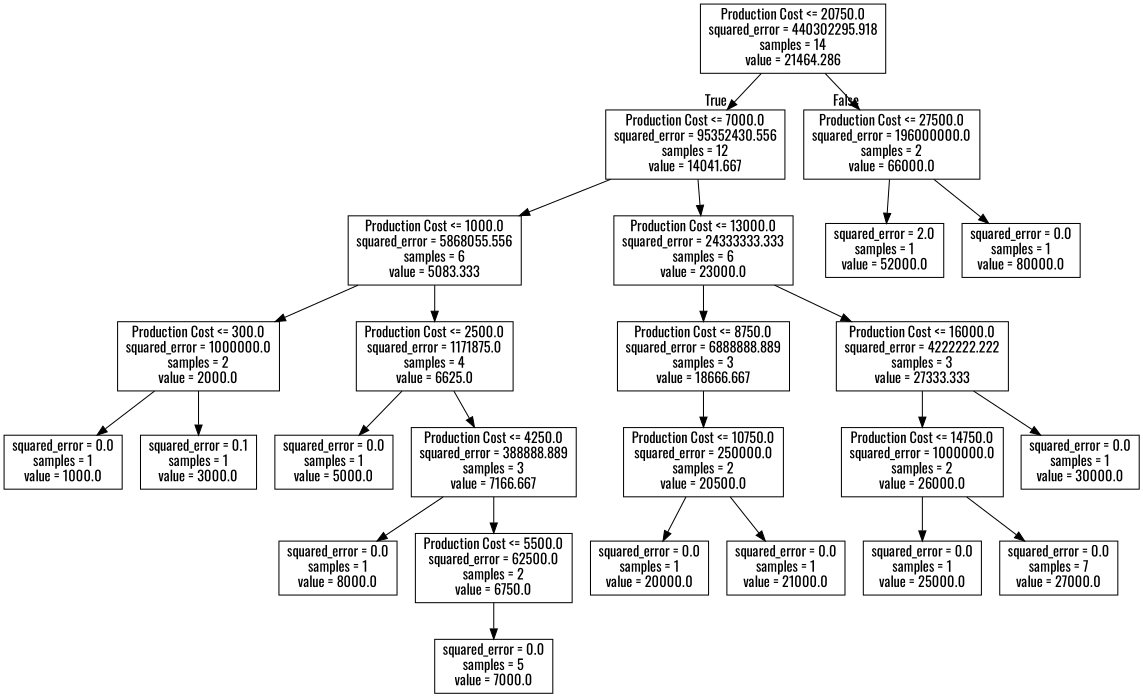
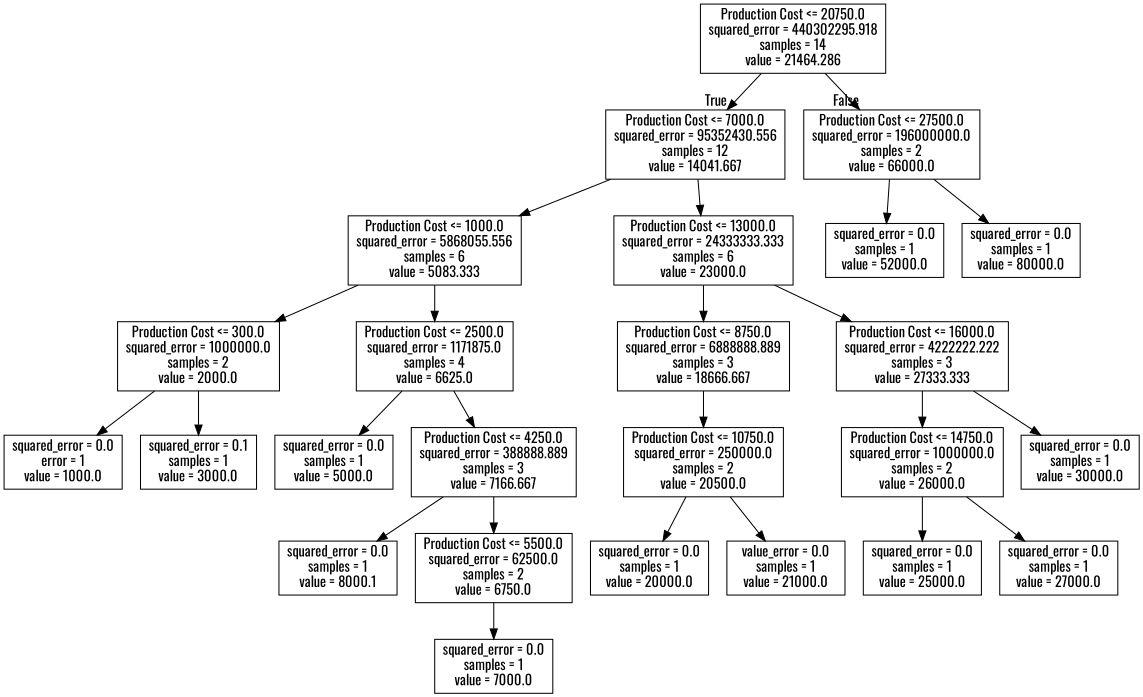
node "squared_error = 2.0 samples = 1 value = 52000.0": label "squared_error = 2.0 samples = 1 value = 52000.0" -> "squared_error = 0.0 samples = 1 value = 52000.0"
node "squared_error = 0.0 samples = 1 value = 1000.0": label "squared_error = 0.0 samples = 1 value = 1000.0" -> "squared_error = 0.0 error = 1 value = 1000.0"
node "squared_error = 0.0 samples = 1 value = 8000.0": label "squared_error = 0.0 samples = 1 value = 8000.0" -> "squared_error = 0.0 samples = 1 value = 8000.1"
node "squared_error = 0.0 samples = 1 value = 21000.0": label "squared_error = 0.0 samples = 1 value = 21000.0" -> "value_error = 0.0 samples = 1 value = 21000.0"
node "squared_error = 0.0 samples = 7 value = 27000.0": label "squared_error = 0.0 samples = 7 value = 27000.0" -> "squared_error = 0.0 samples = 1 value = 27000.0"
node "squared_error = 0.0 samples = 5 value = 7000.0": label "squared_error = 0.0 samples = 5 value = 7000.0" -> "squared_error = 0.0 samples = 1 value = 7000.0"
